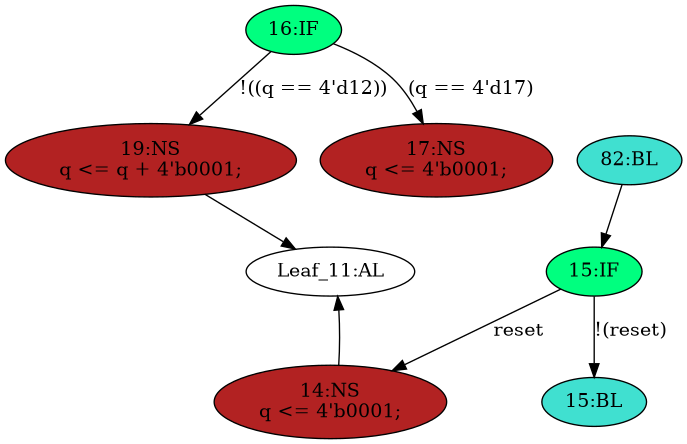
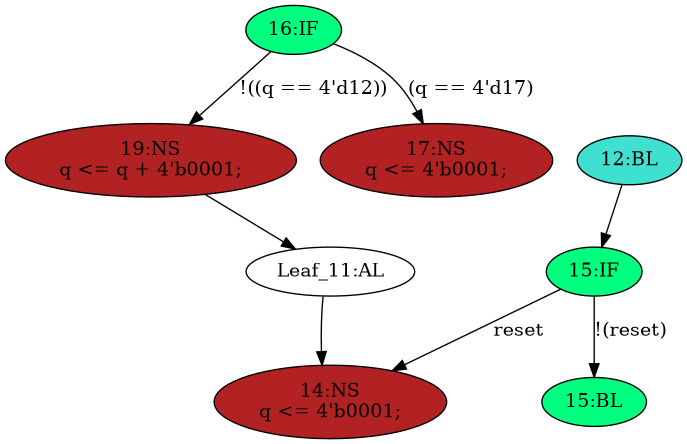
node "82:BL": label "82:BL" -> "12:BL"
edge "14:NS q <= 4'b0001;" -> "Leaf_11:AL": reversed
node "15:BL": fillcolor turquoise -> springgreen
